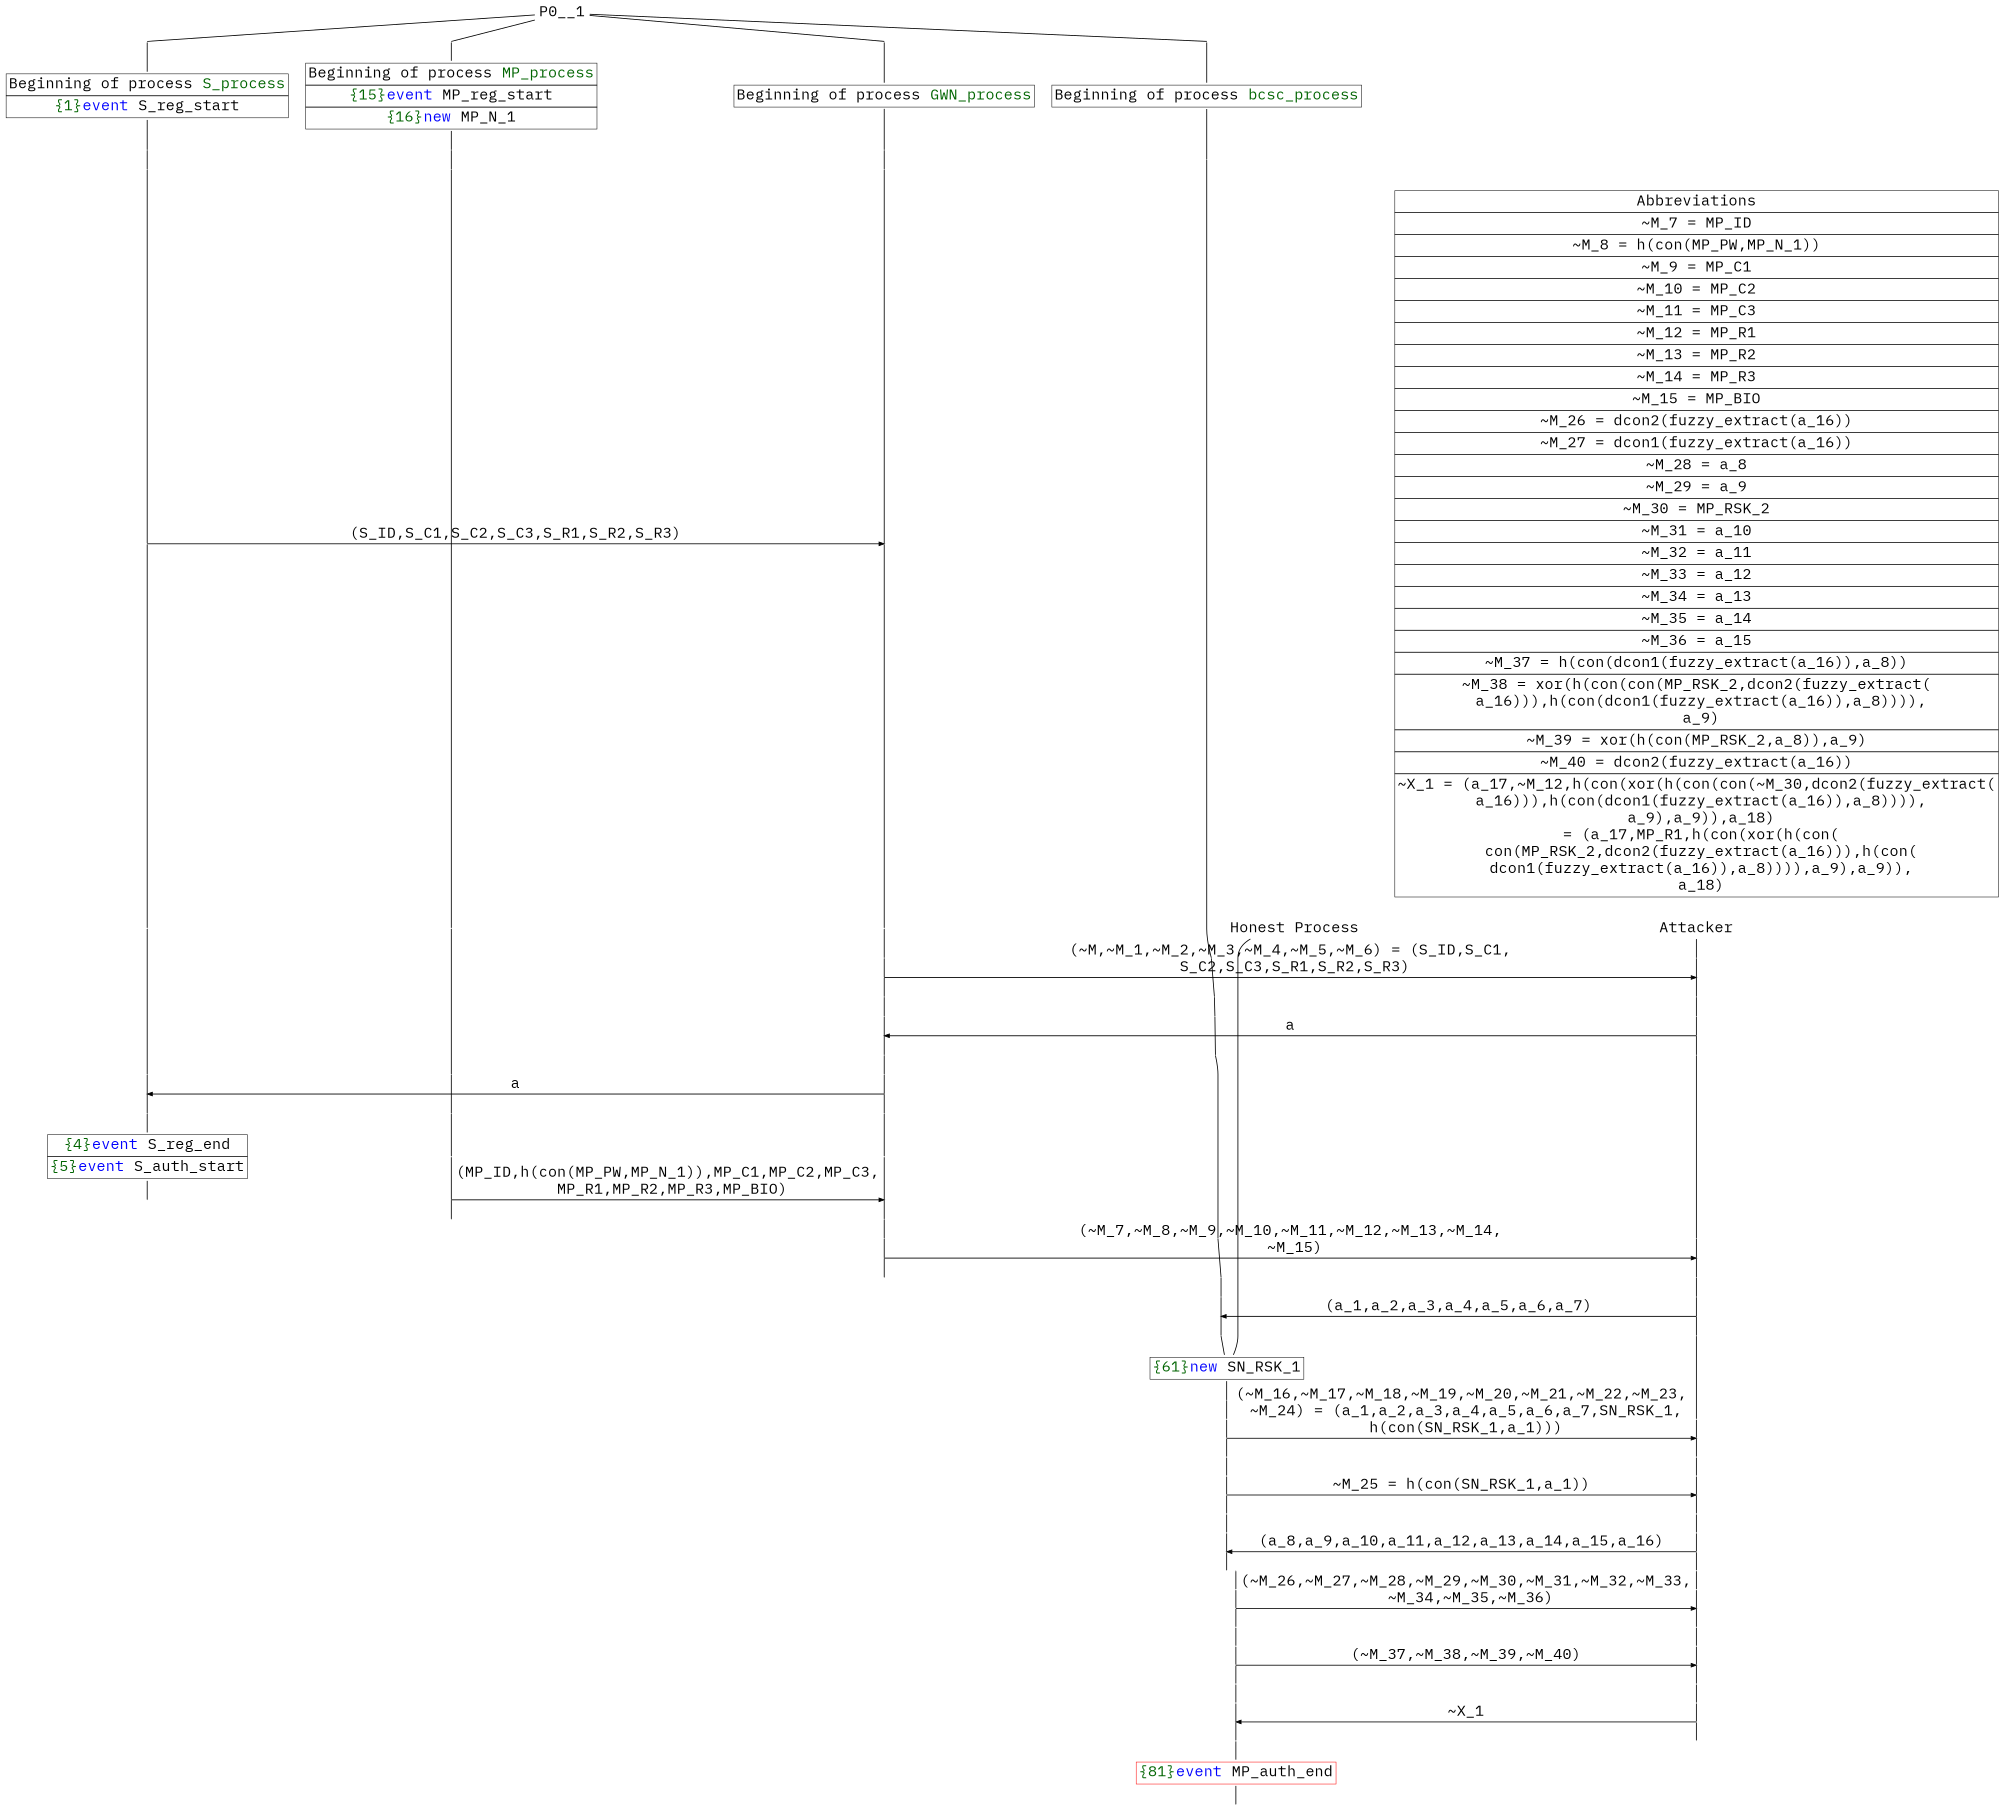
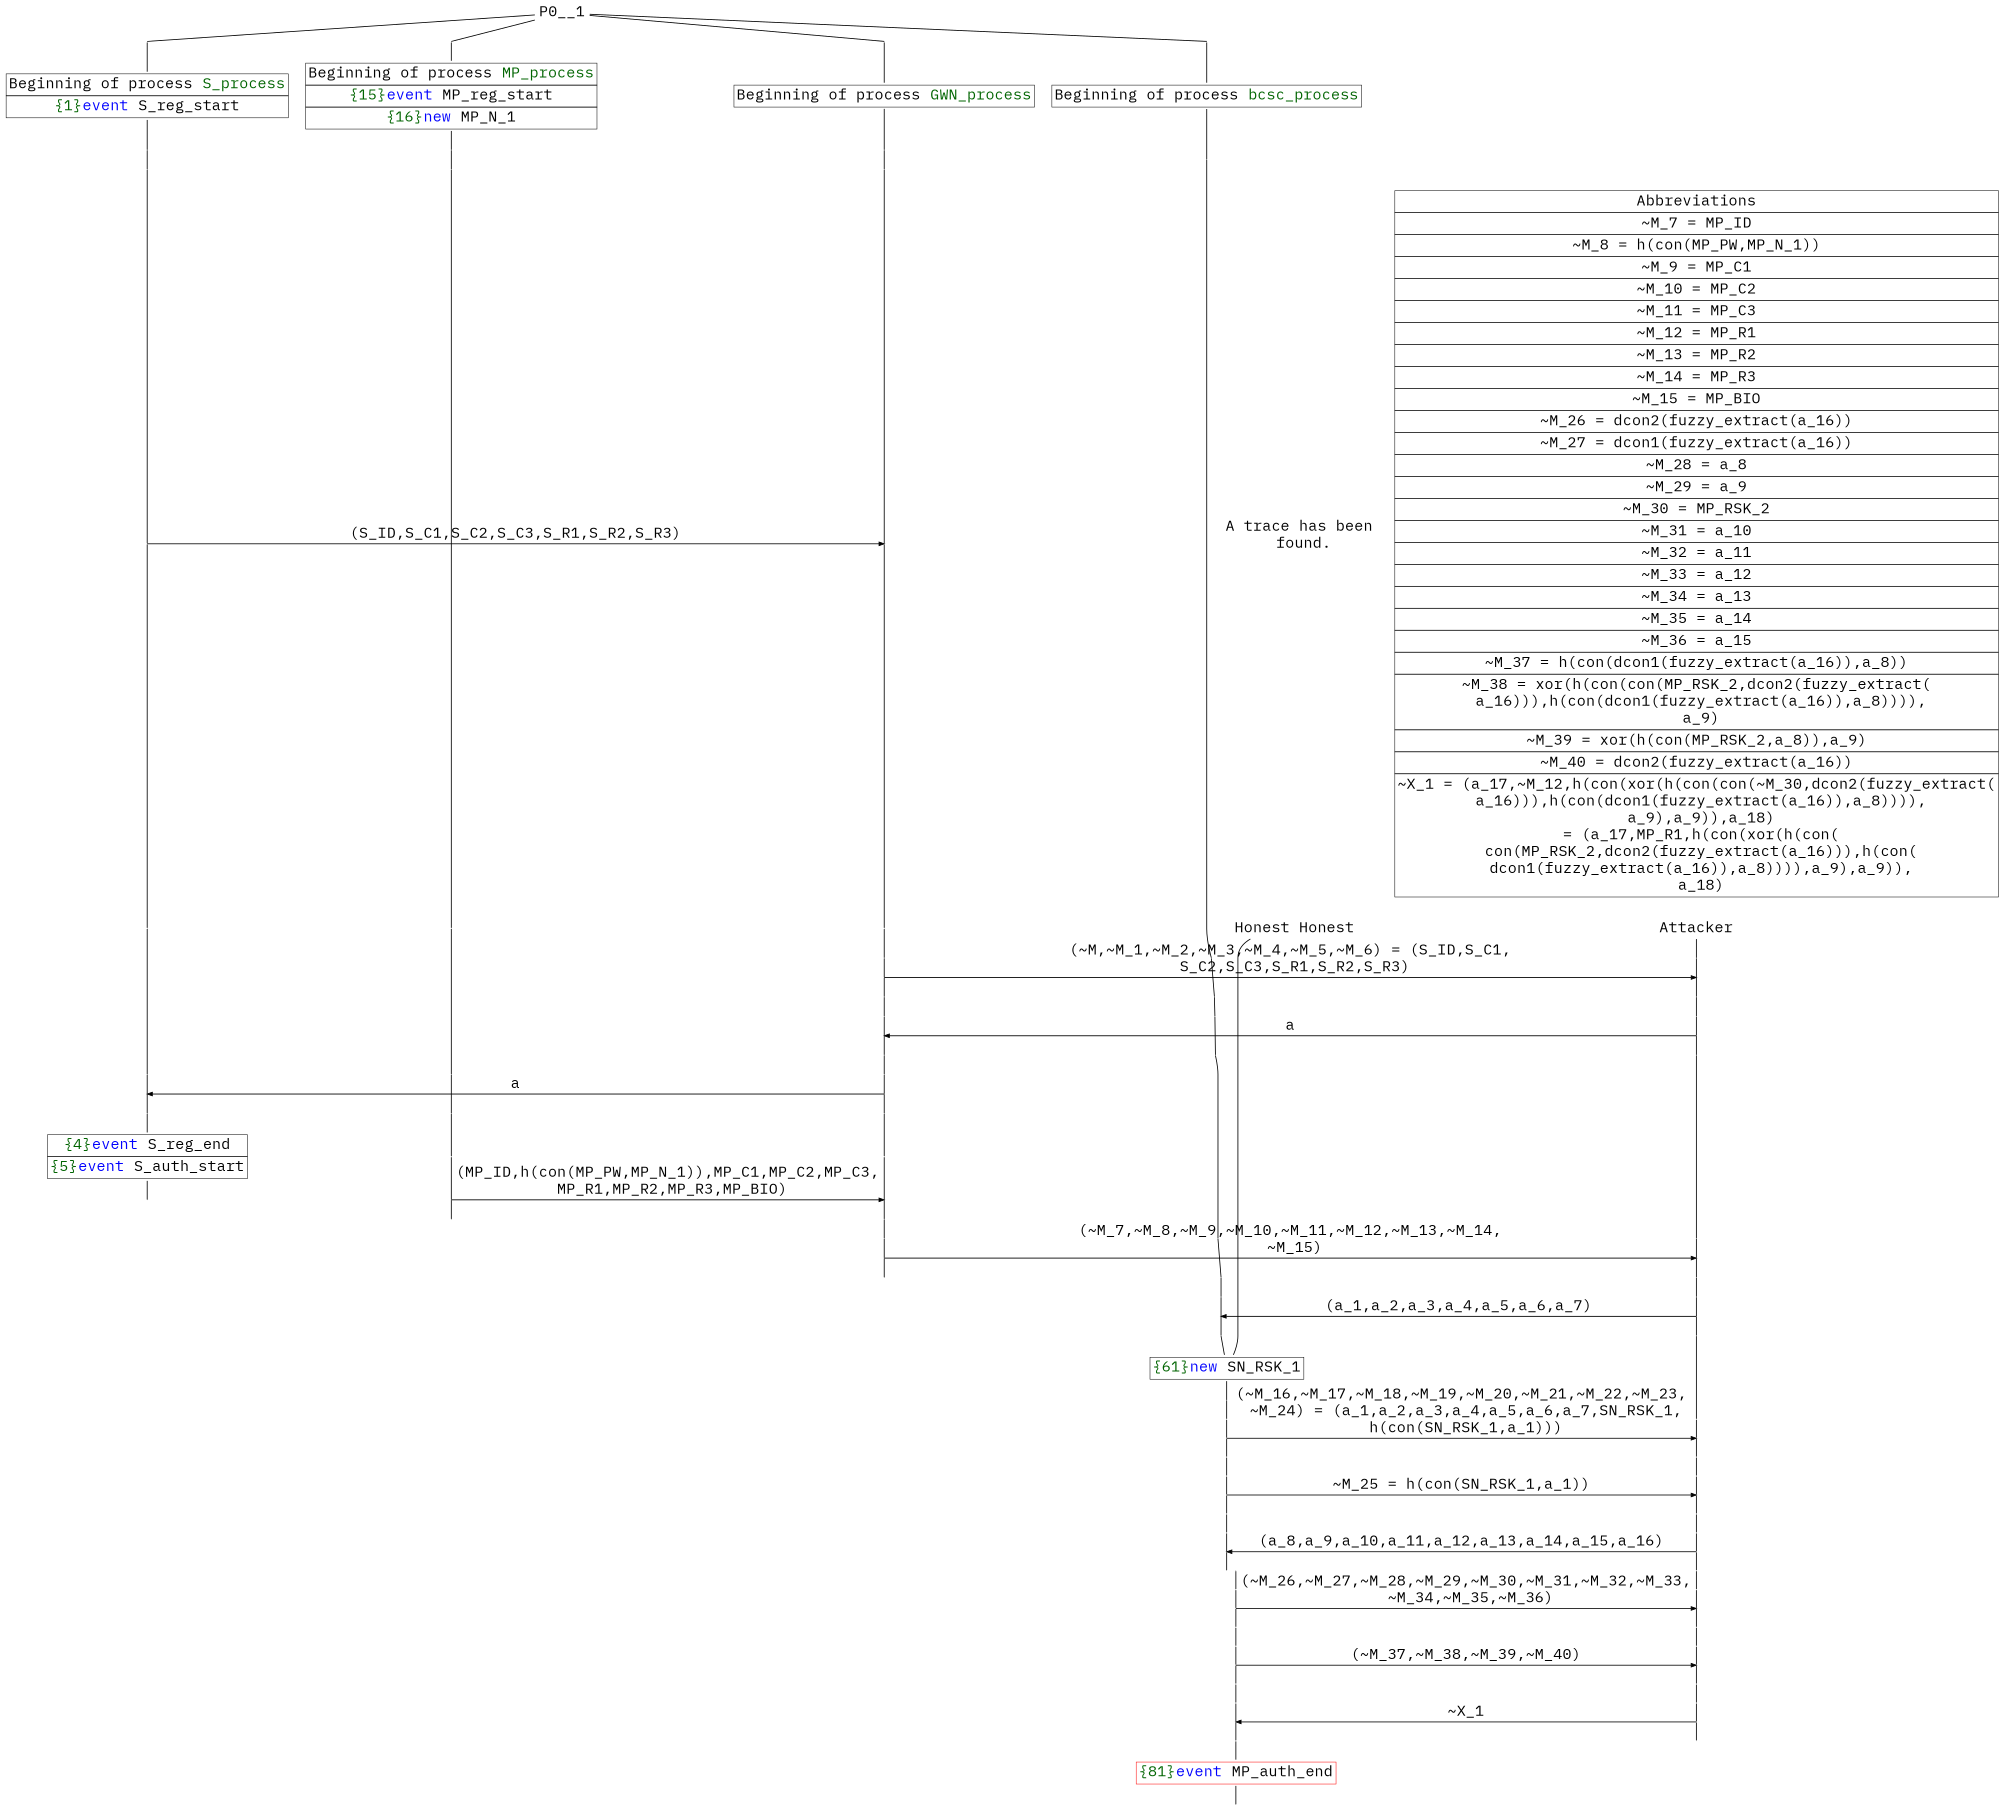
node "A trace has been": added
node "Honest Process": label "Honest Process" -> "Honest Honest"
